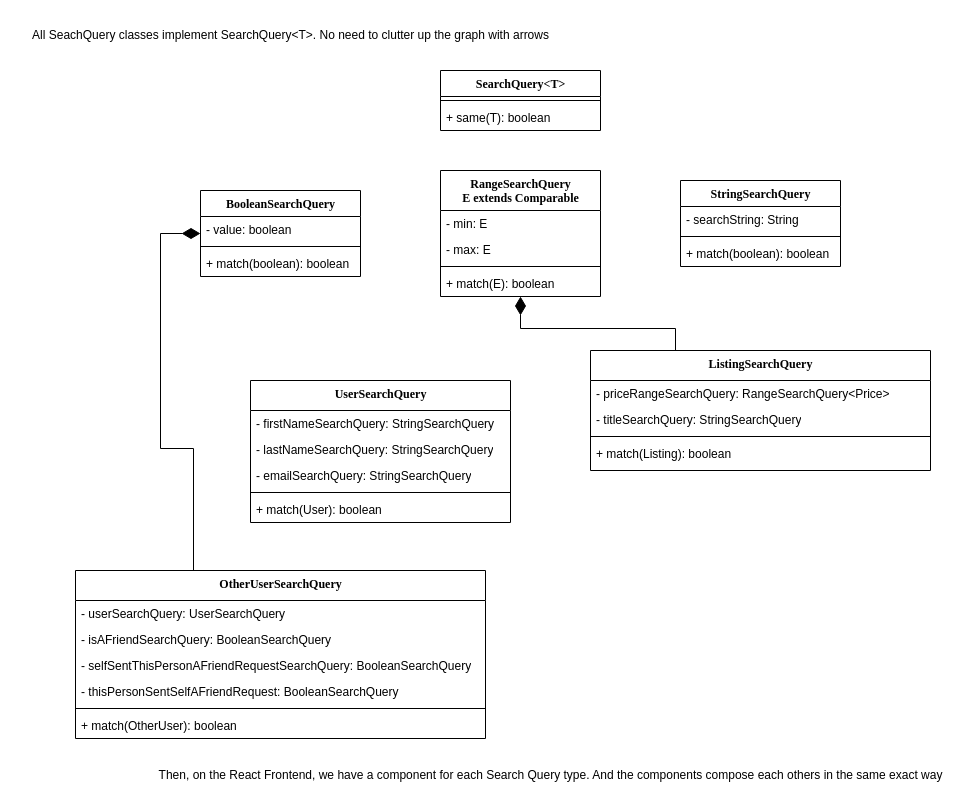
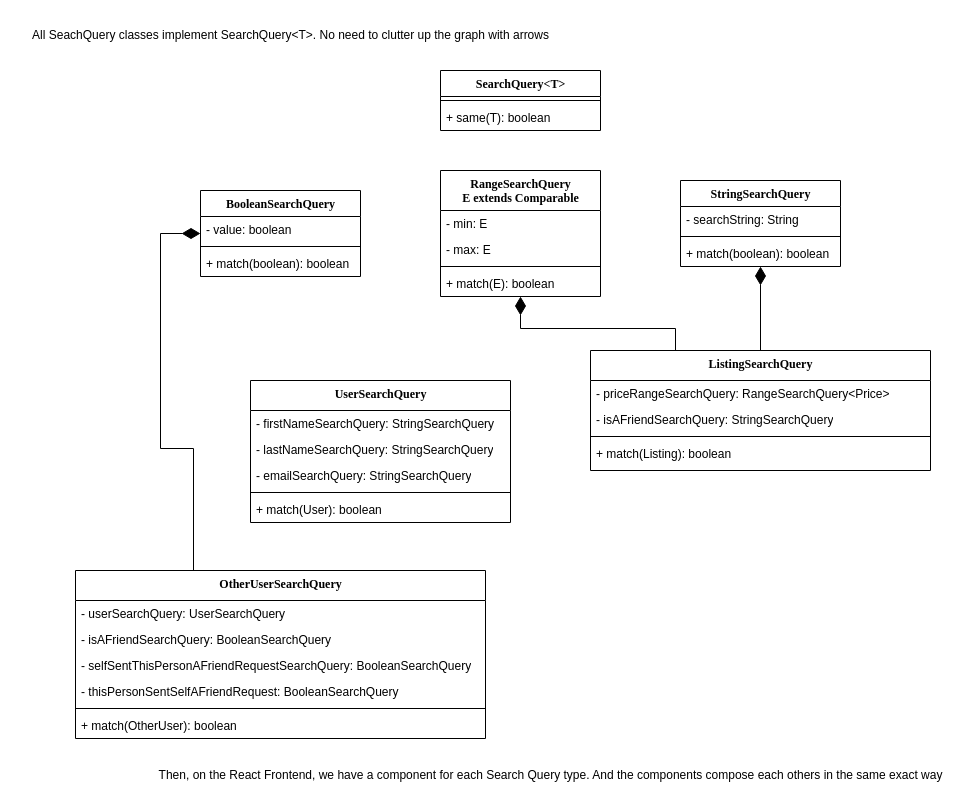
edge "ListingSearchQuery" -> "StringSearchQuery": added
node "- titleSearchQuery: StringSearchQuery": label "- titleSearchQuery: StringSearchQuery" -> "- isAFriendSearchQuery: StringSearchQuery"
